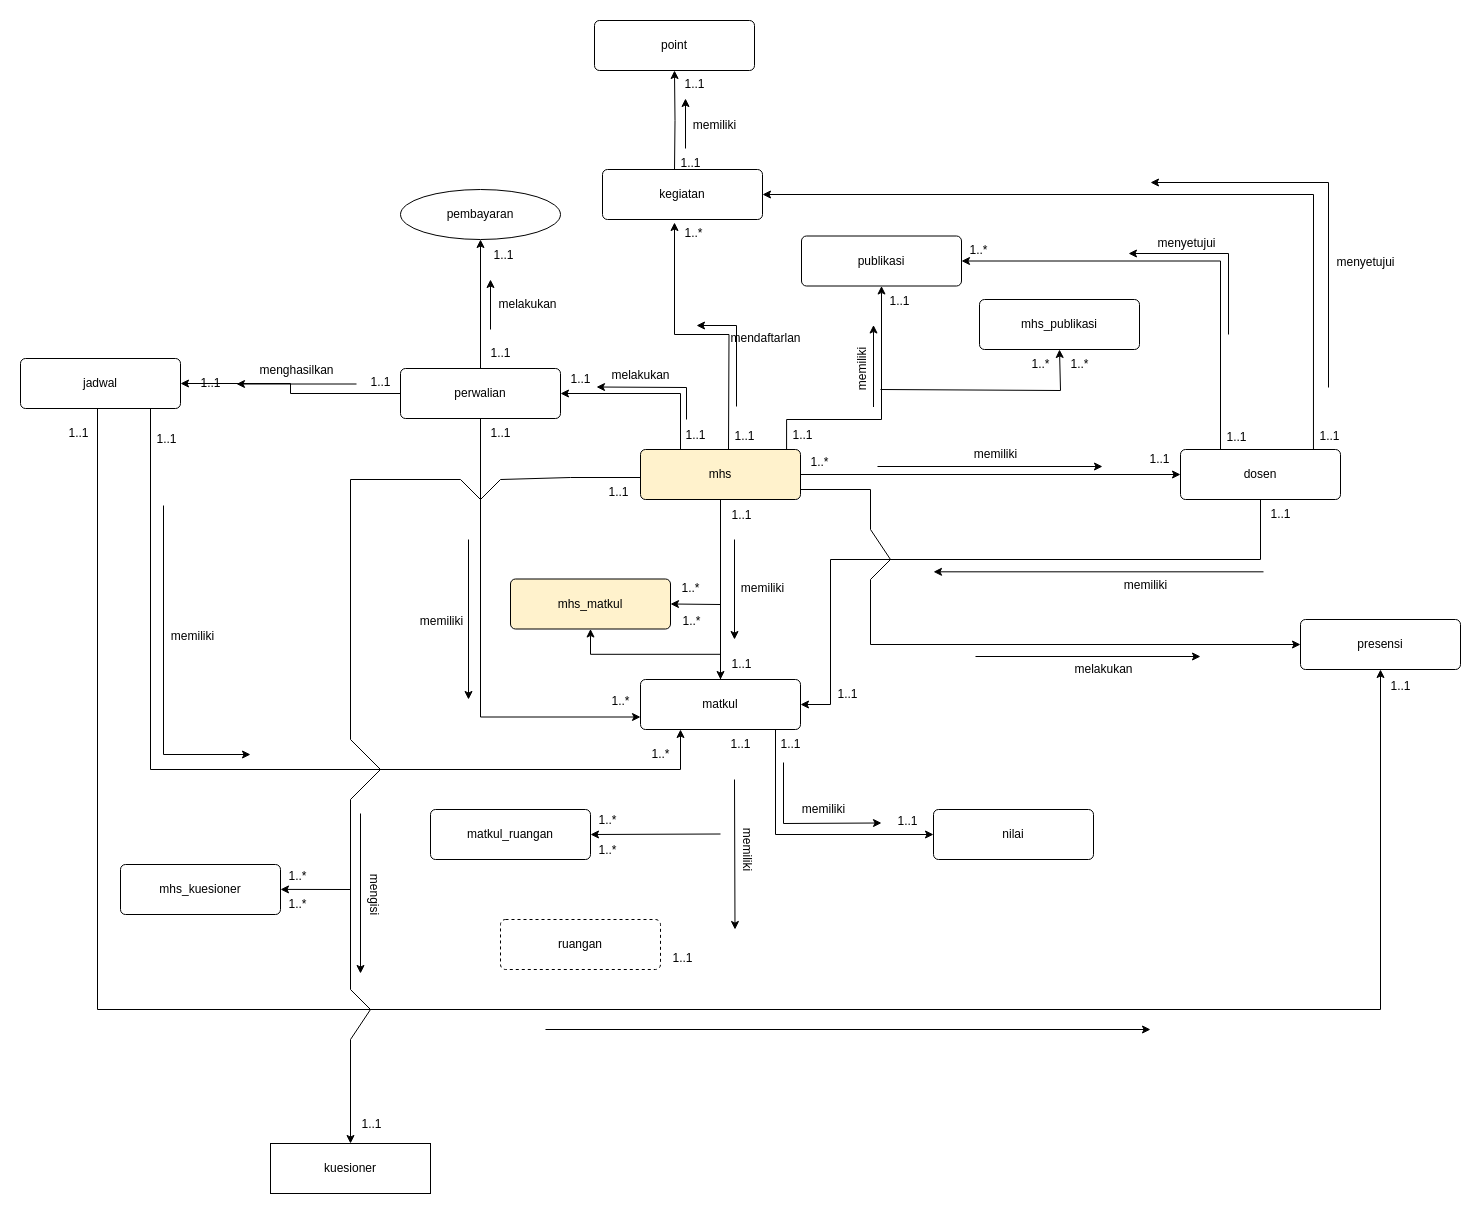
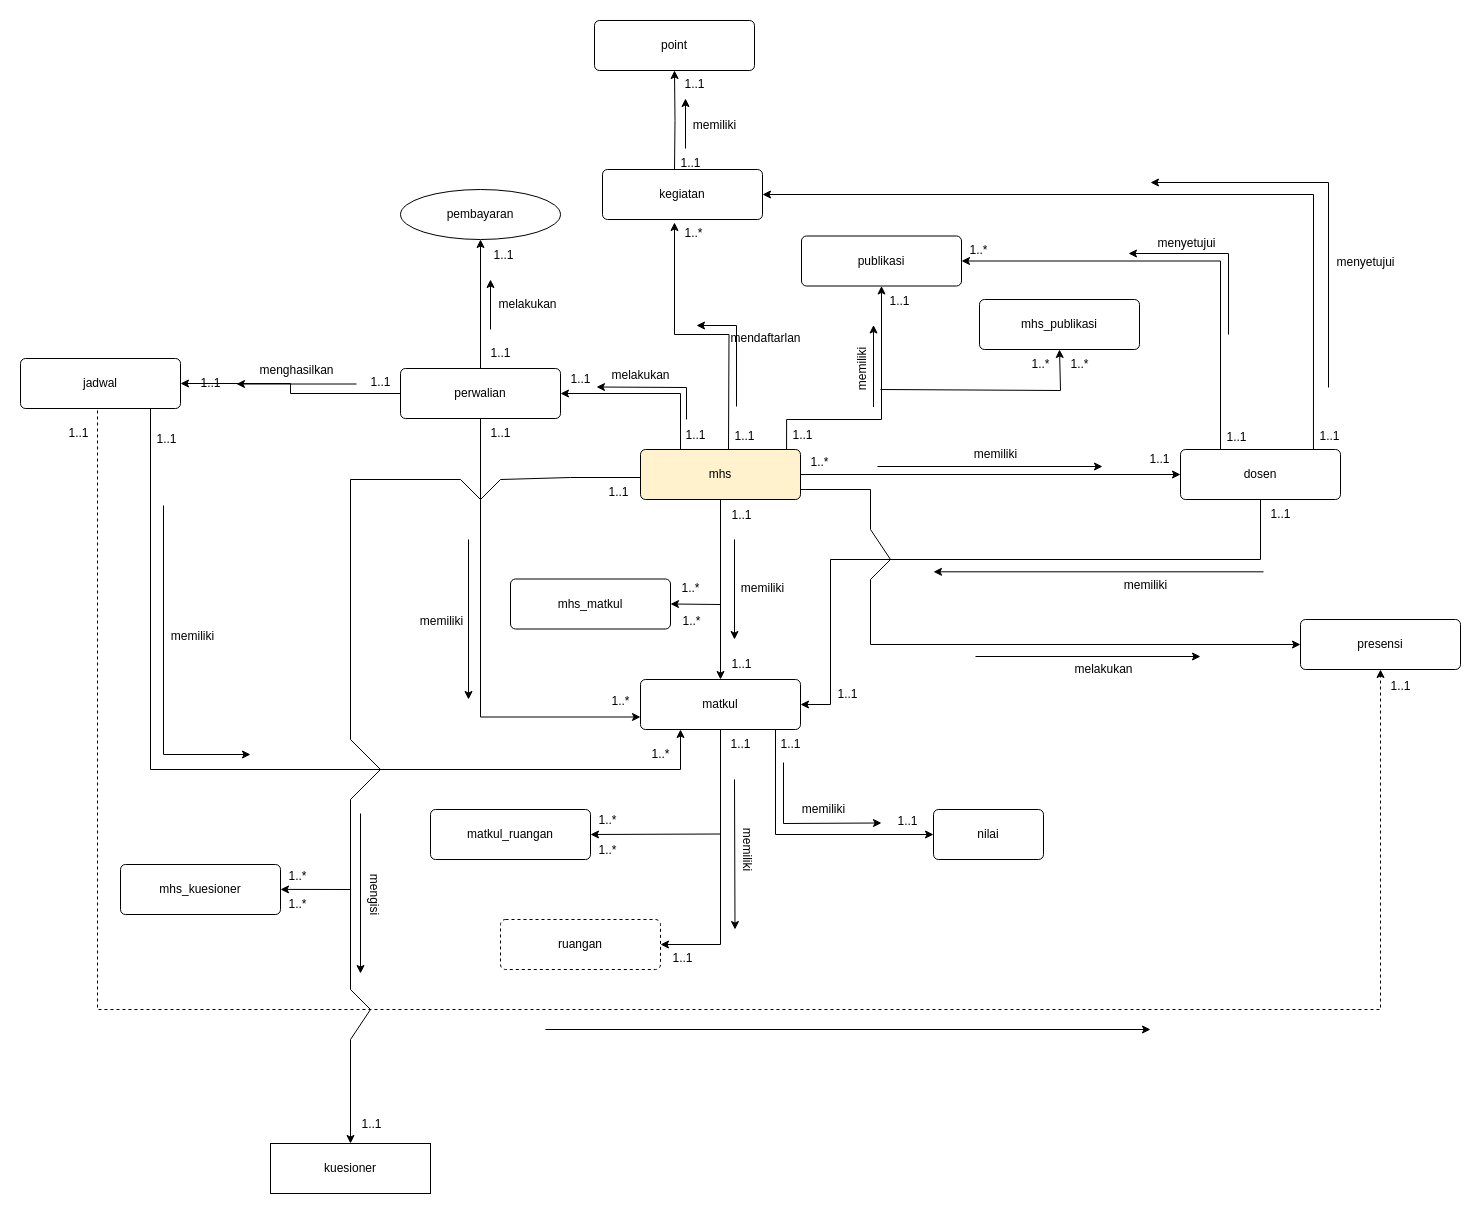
node "mhs_matkul": fillcolor #fff2cc -> #ffffff
edge "matkul" -> "mhs_matkul": now "matkul" -> "ruangan"
node "nilai": size 160x50 -> 110x50
edge "jadwal" -> "presensi": style solid -> dashed
